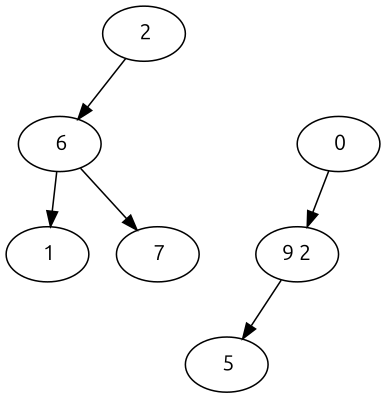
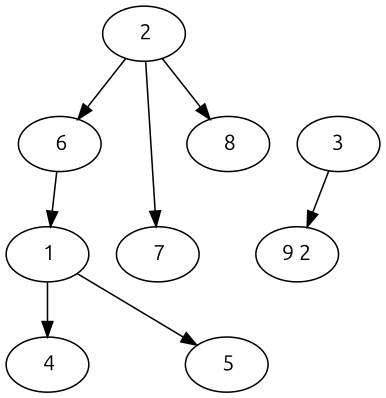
node "8": added
node "0": label "0" -> "3"
edge "6" -> "7": now "2" -> "7"
edge "9 2" -> "5": now "1" -> "5"
node "4": added
